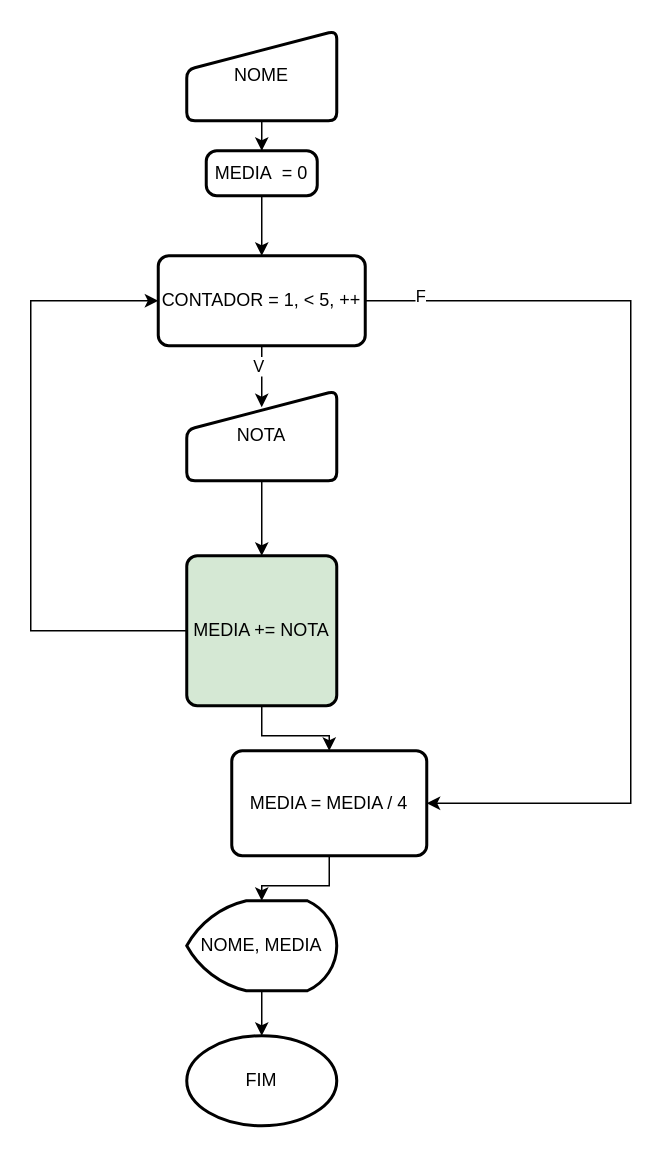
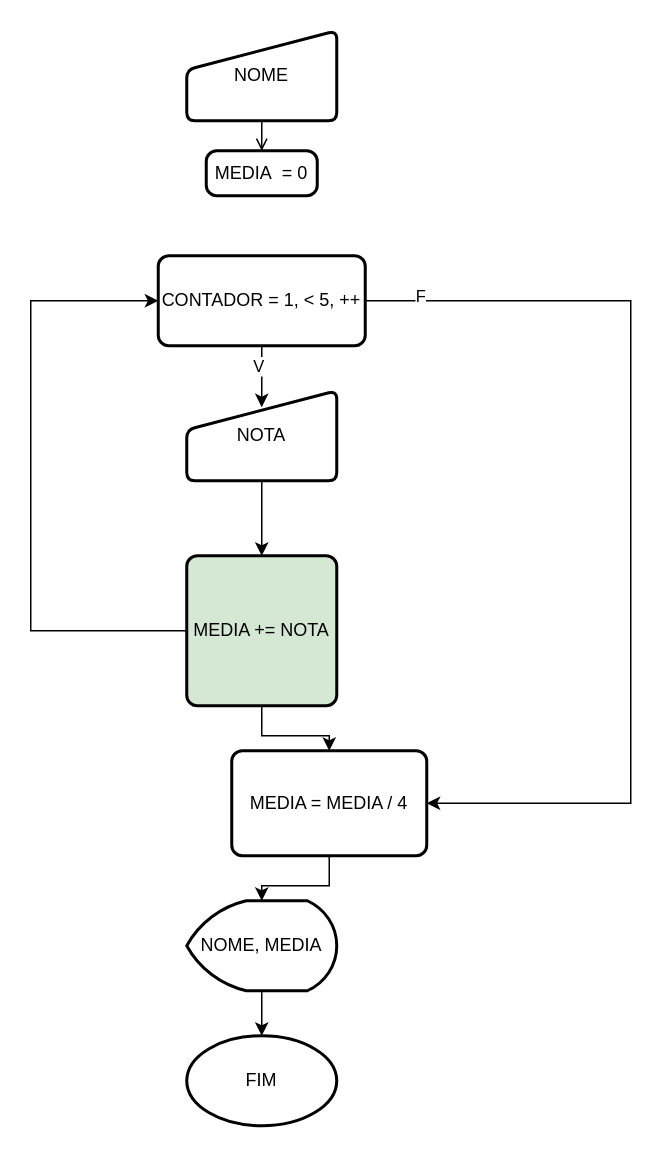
edge "NOME" -> "MEDIA = 0": arrowhead classic -> open
edge "MEDIA = 0" -> "CONTADOR = 1, < 5, ++": removed
